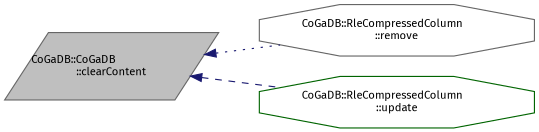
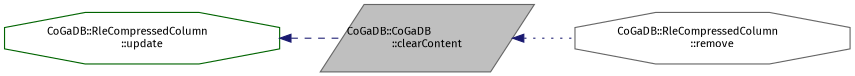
edge "CoGaDB::RleCompressedColumn ::update" -> "CoGaDB::CoGaDB ::clearContent": reversed
